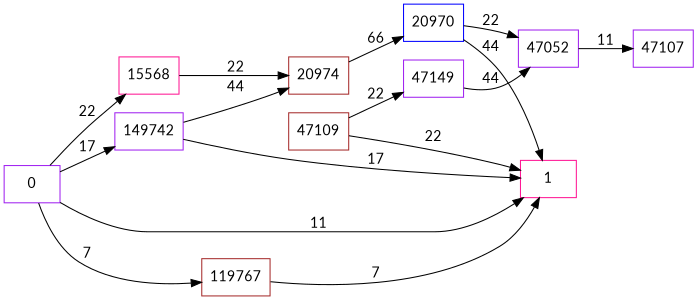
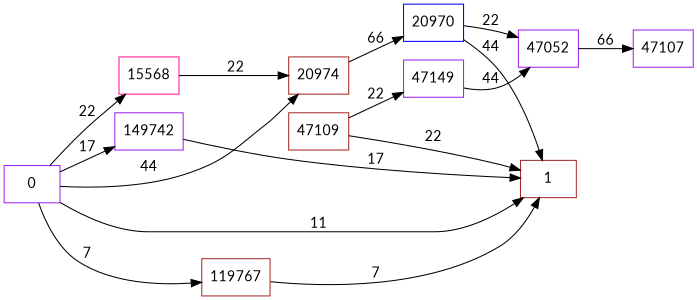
edge "47052" -> "47107": label "11" -> "66"
edge "149742" -> "20974": now "0" -> "20974"
node "1": color deeppink -> brown
